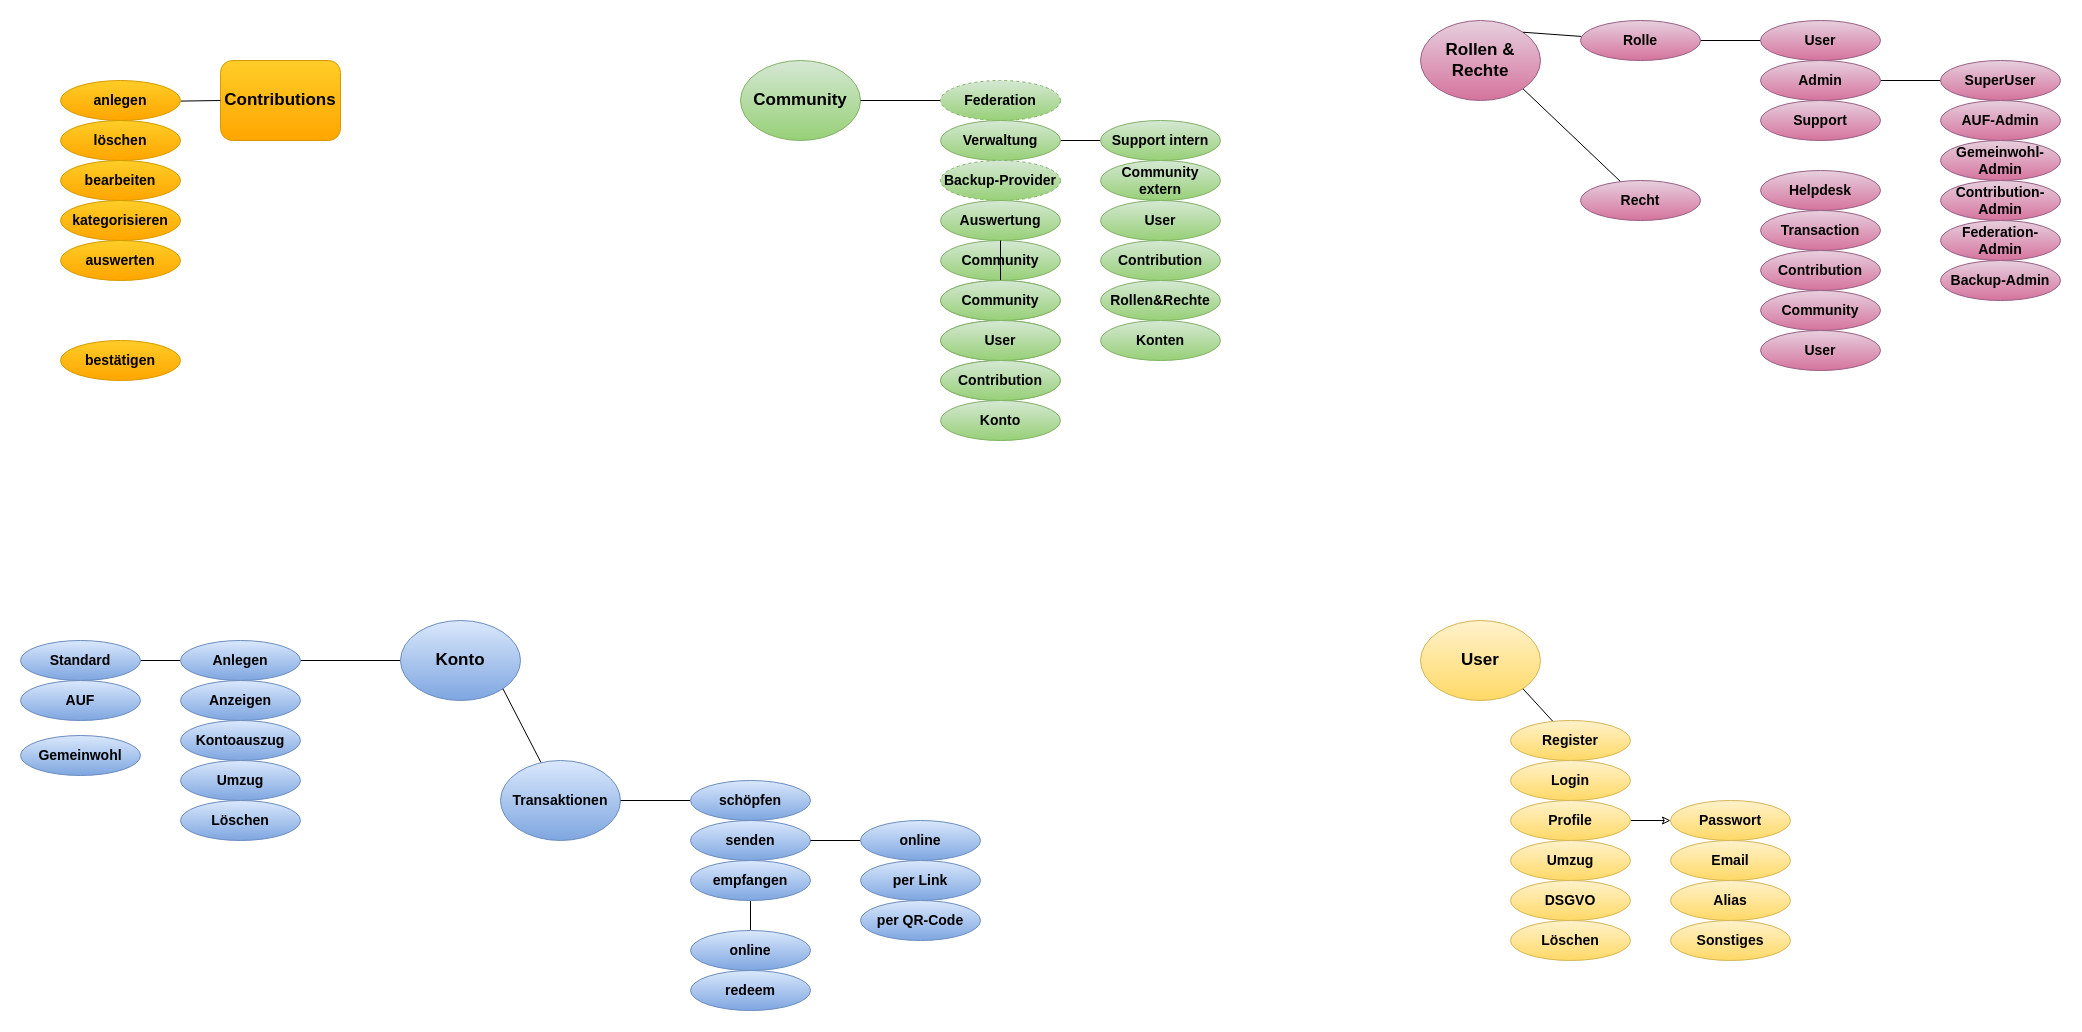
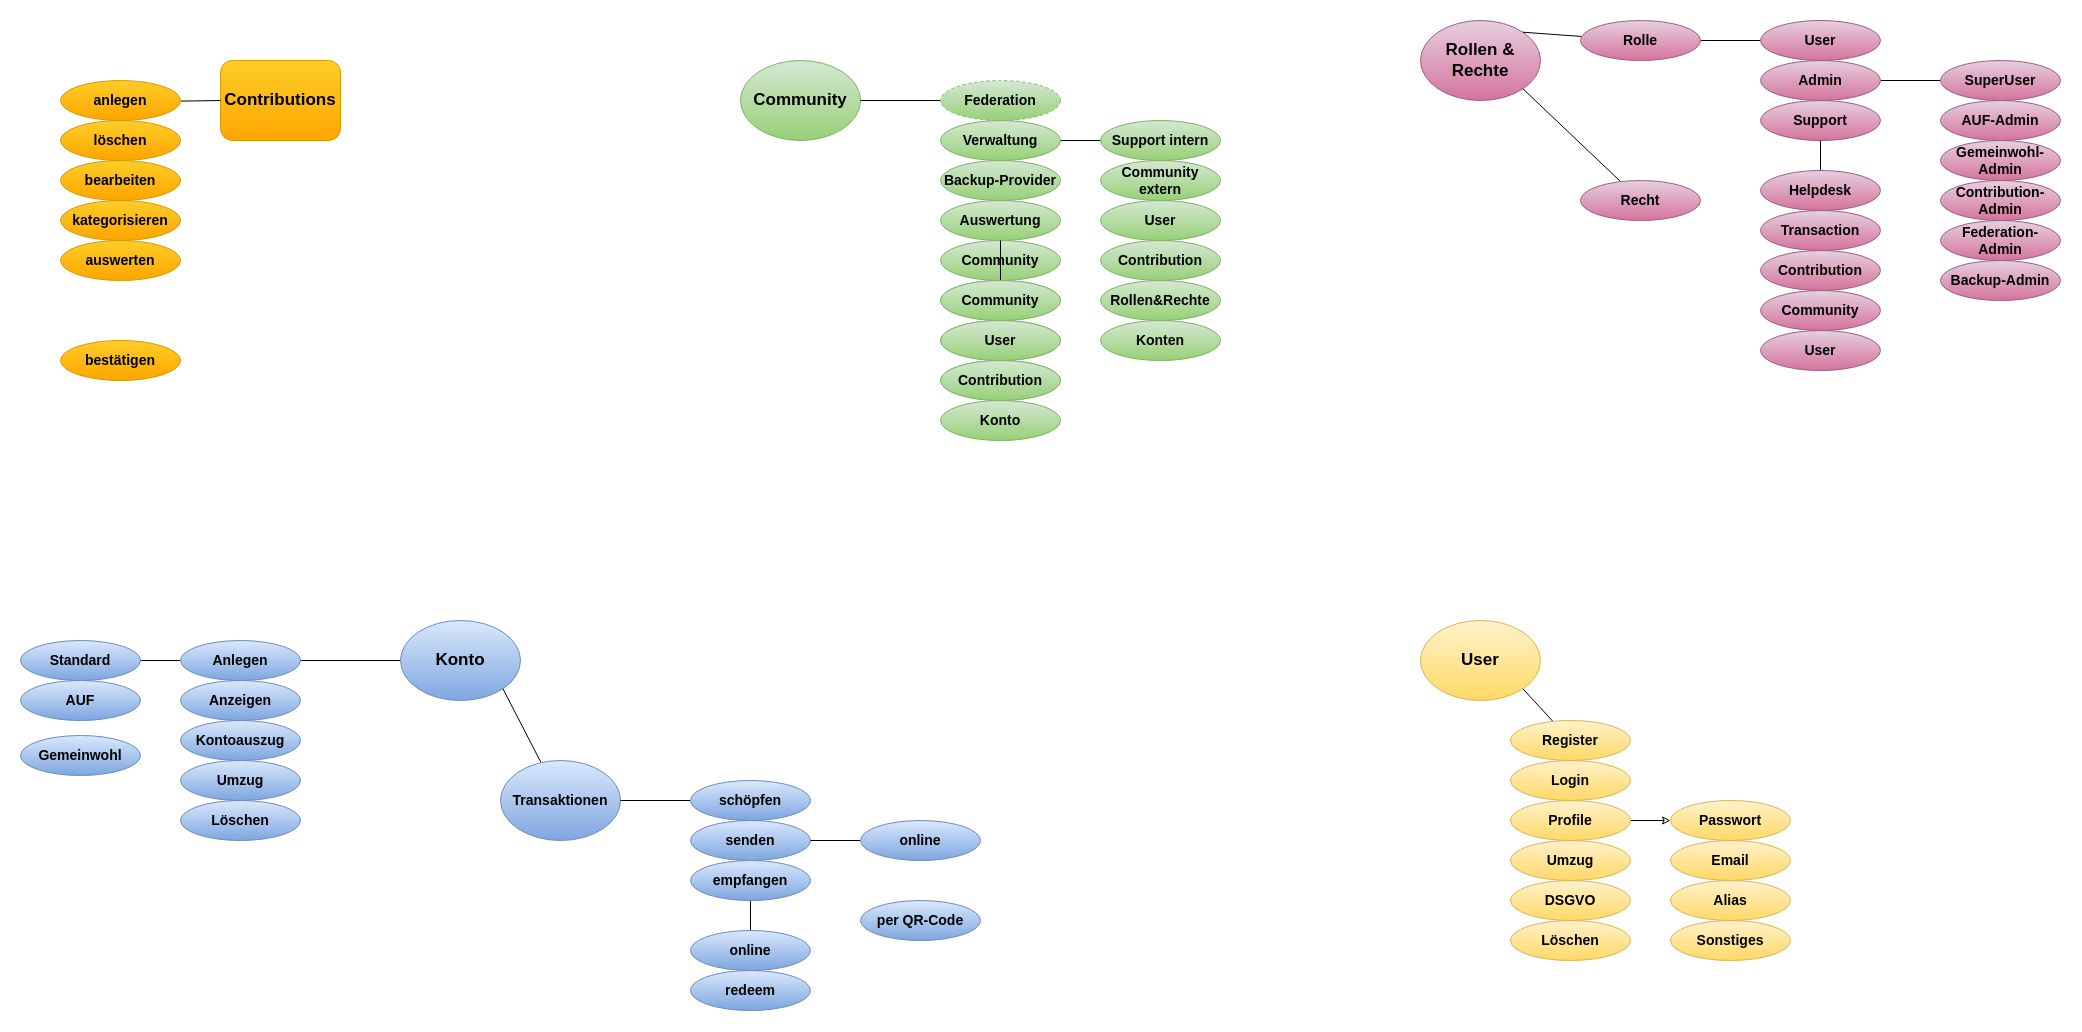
edge "Support" -- "Helpdesk": added
node "Backup-Provider": style dashed -> solid
node "per Link": removed
